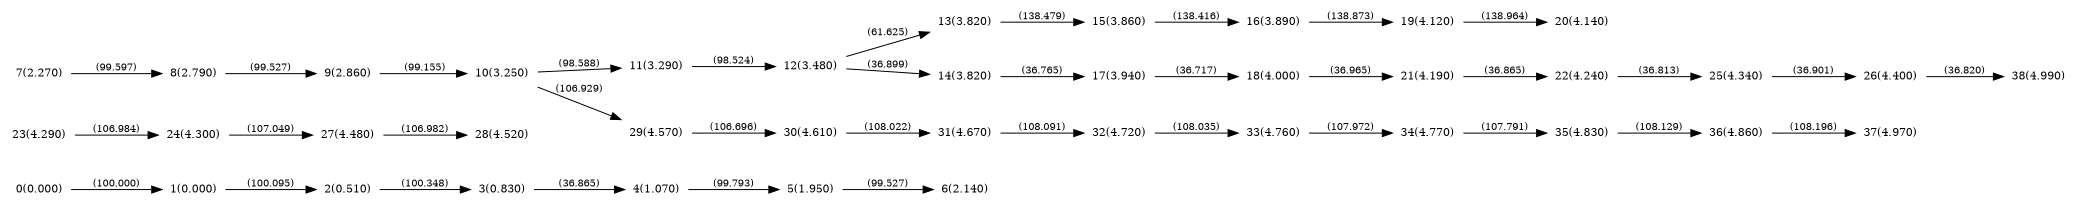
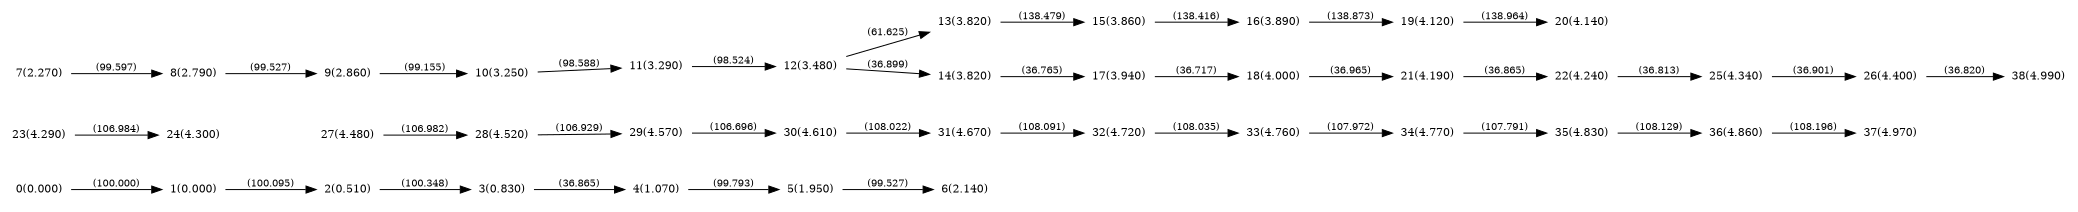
edge "10(3.250)" -> "29(4.570)": now "28(4.520)" -> "29(4.570)"
edge "24(4.300)" -> "27(4.480)": removed, label "(107.049)"
